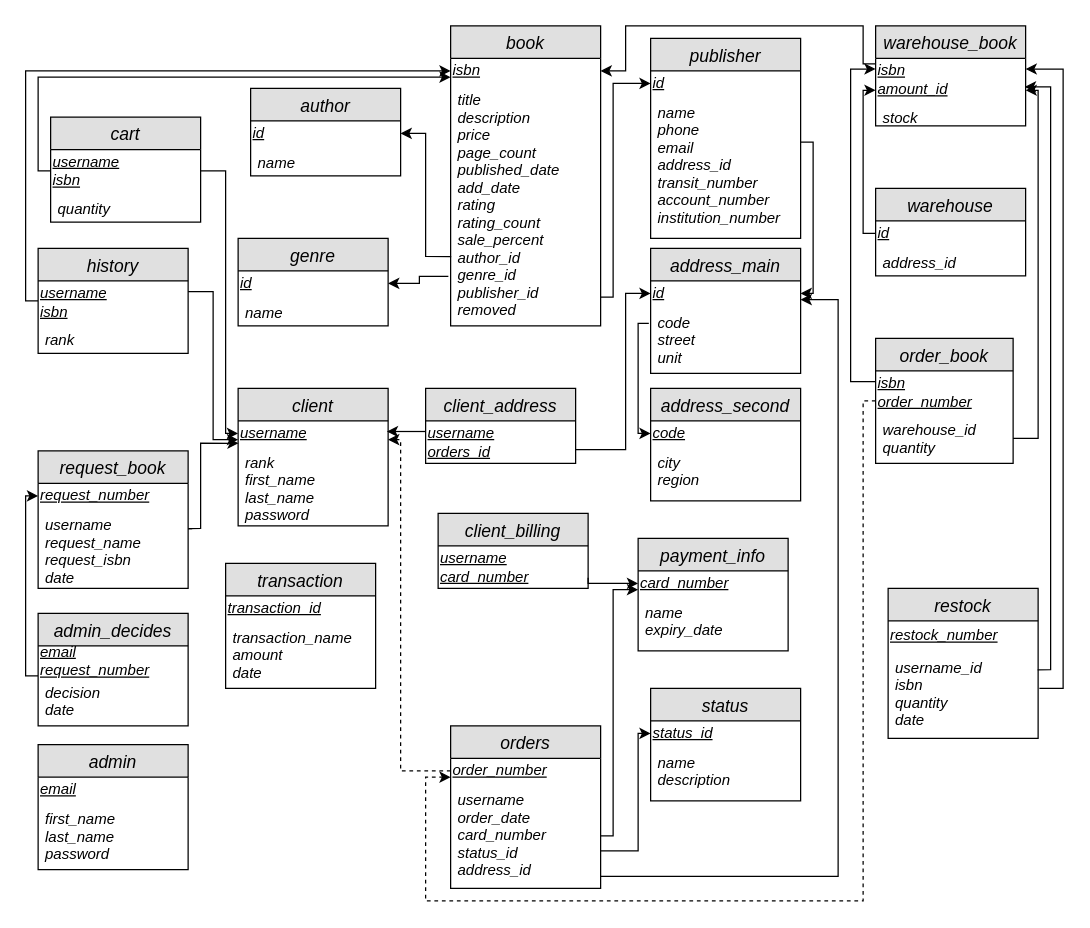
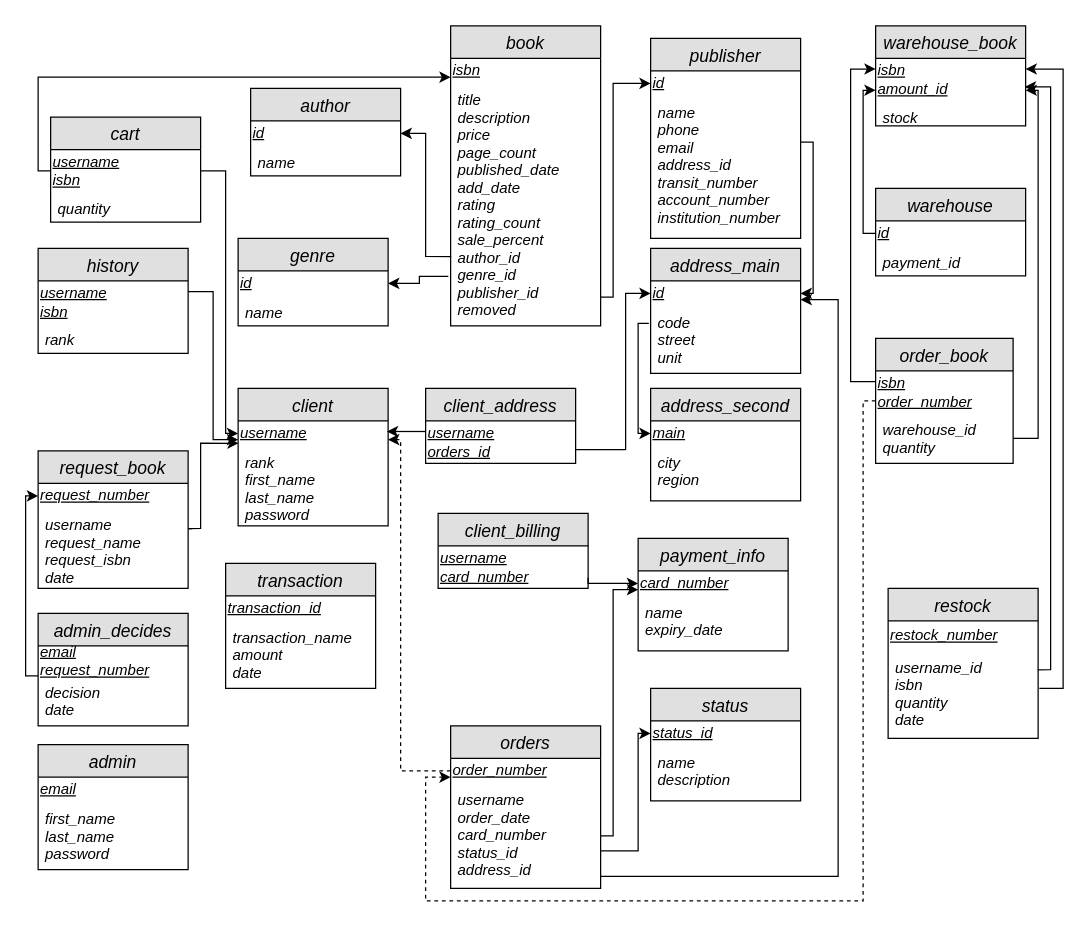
edge "isbn amount_id" -> "isbn": removed
edge "history" -> "isbn": removed
node "address_id": label "address_id" -> "payment_id"
node "code": label "code" -> "main"
